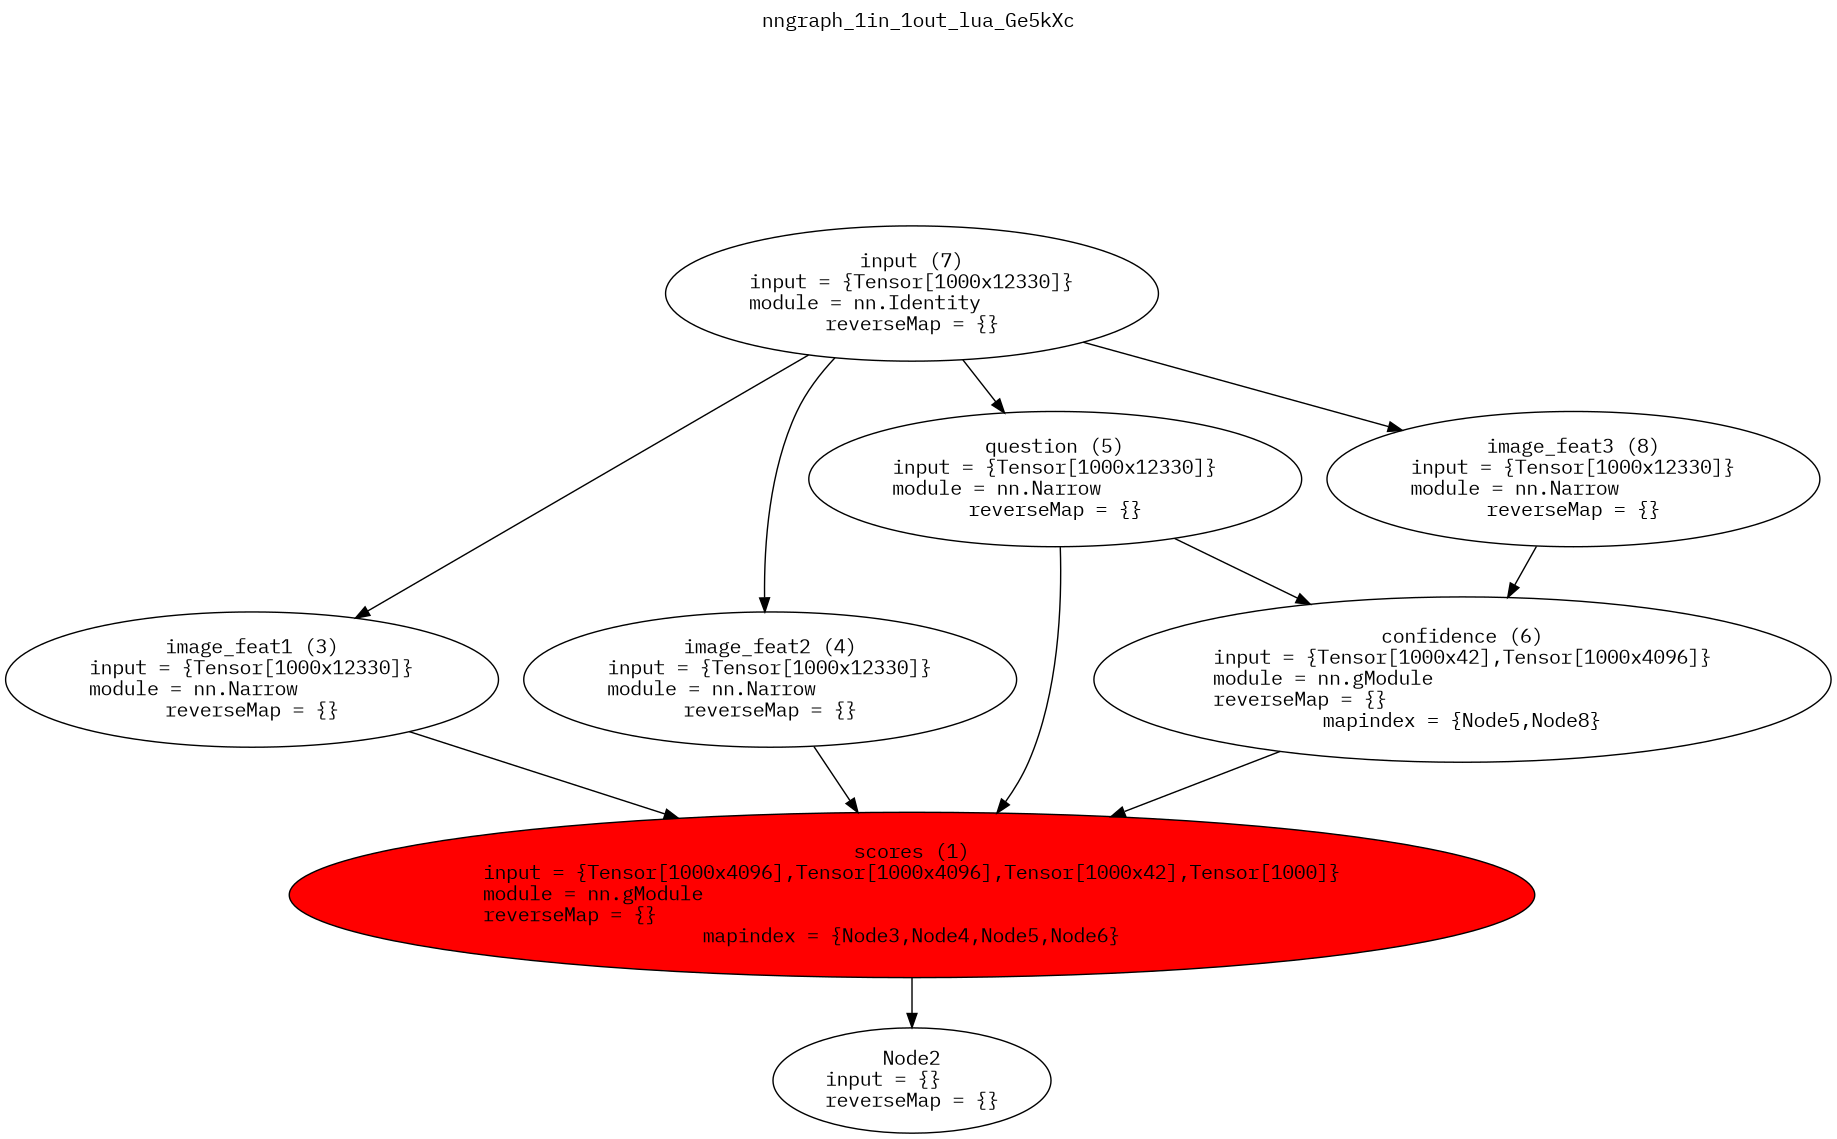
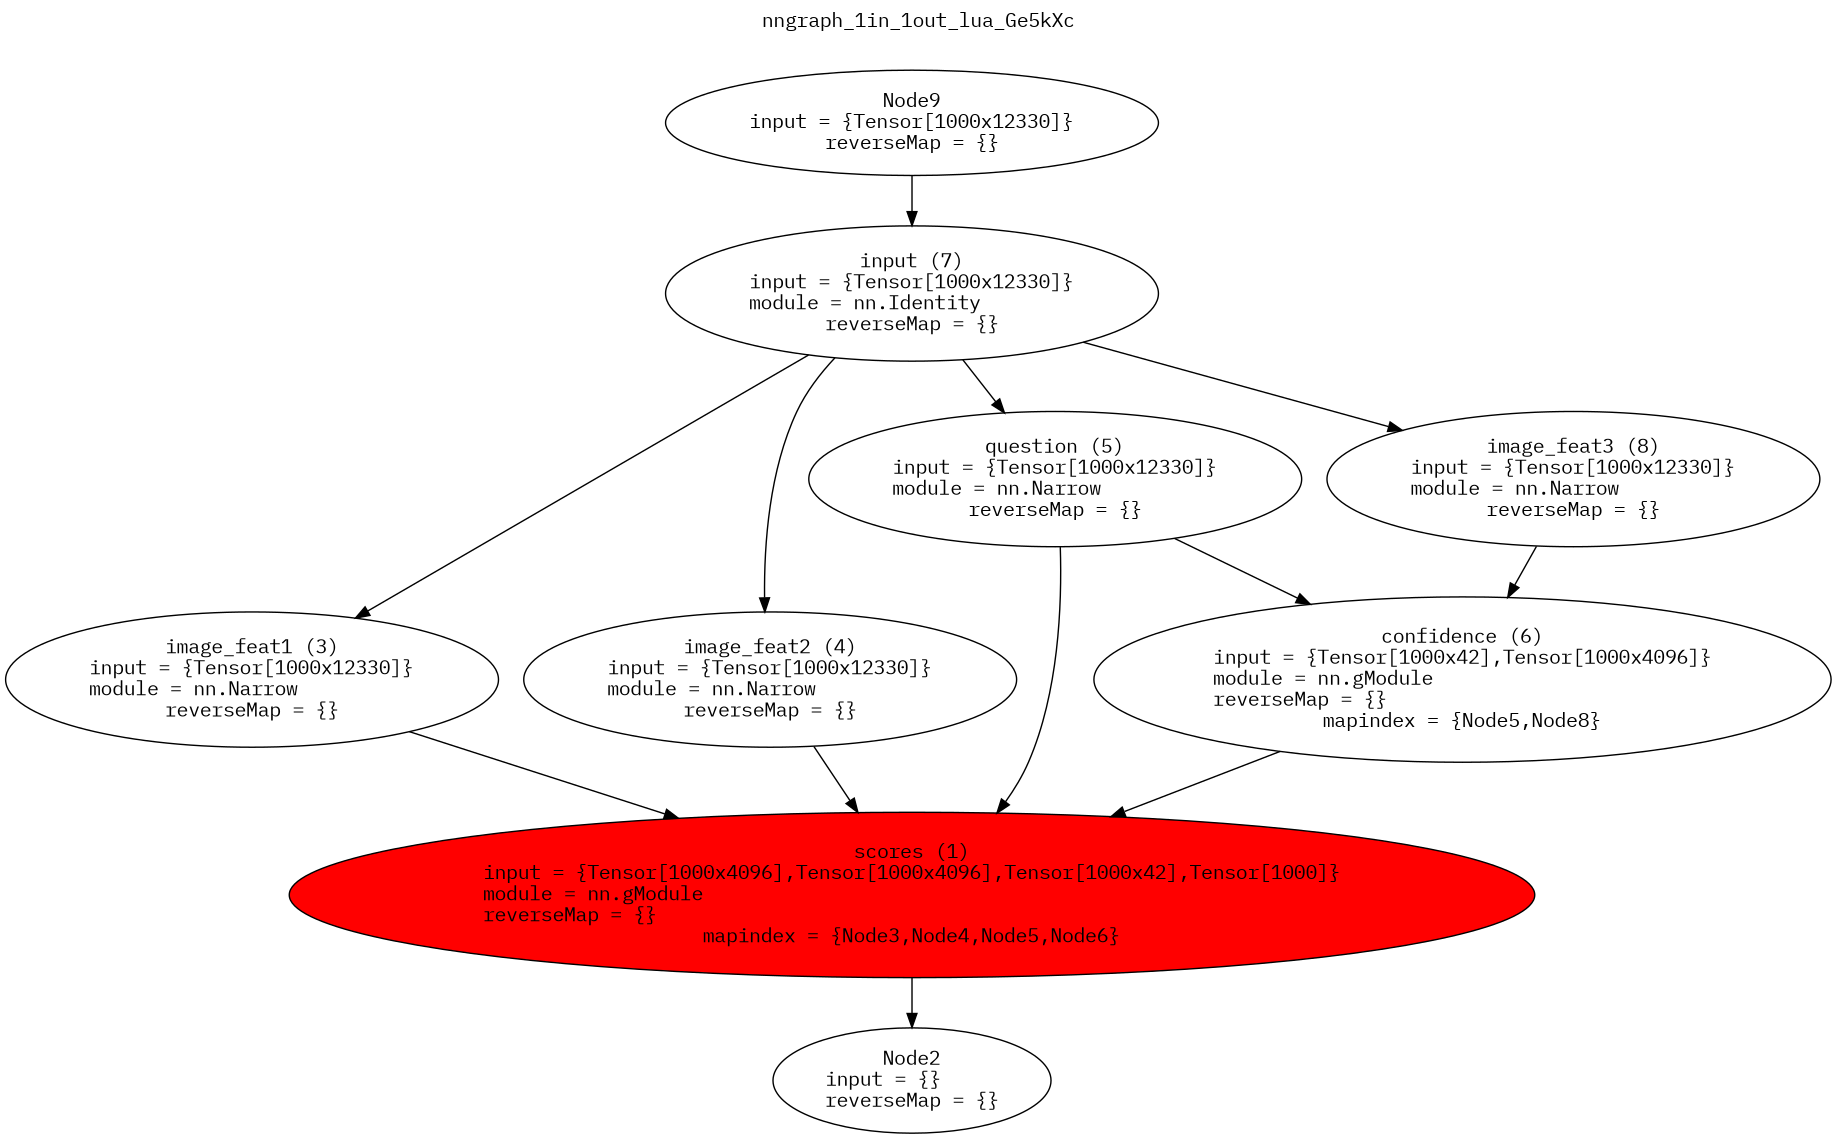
node "Node9 input = {Tensor[1000x12330]} reverseMap = {}": added
